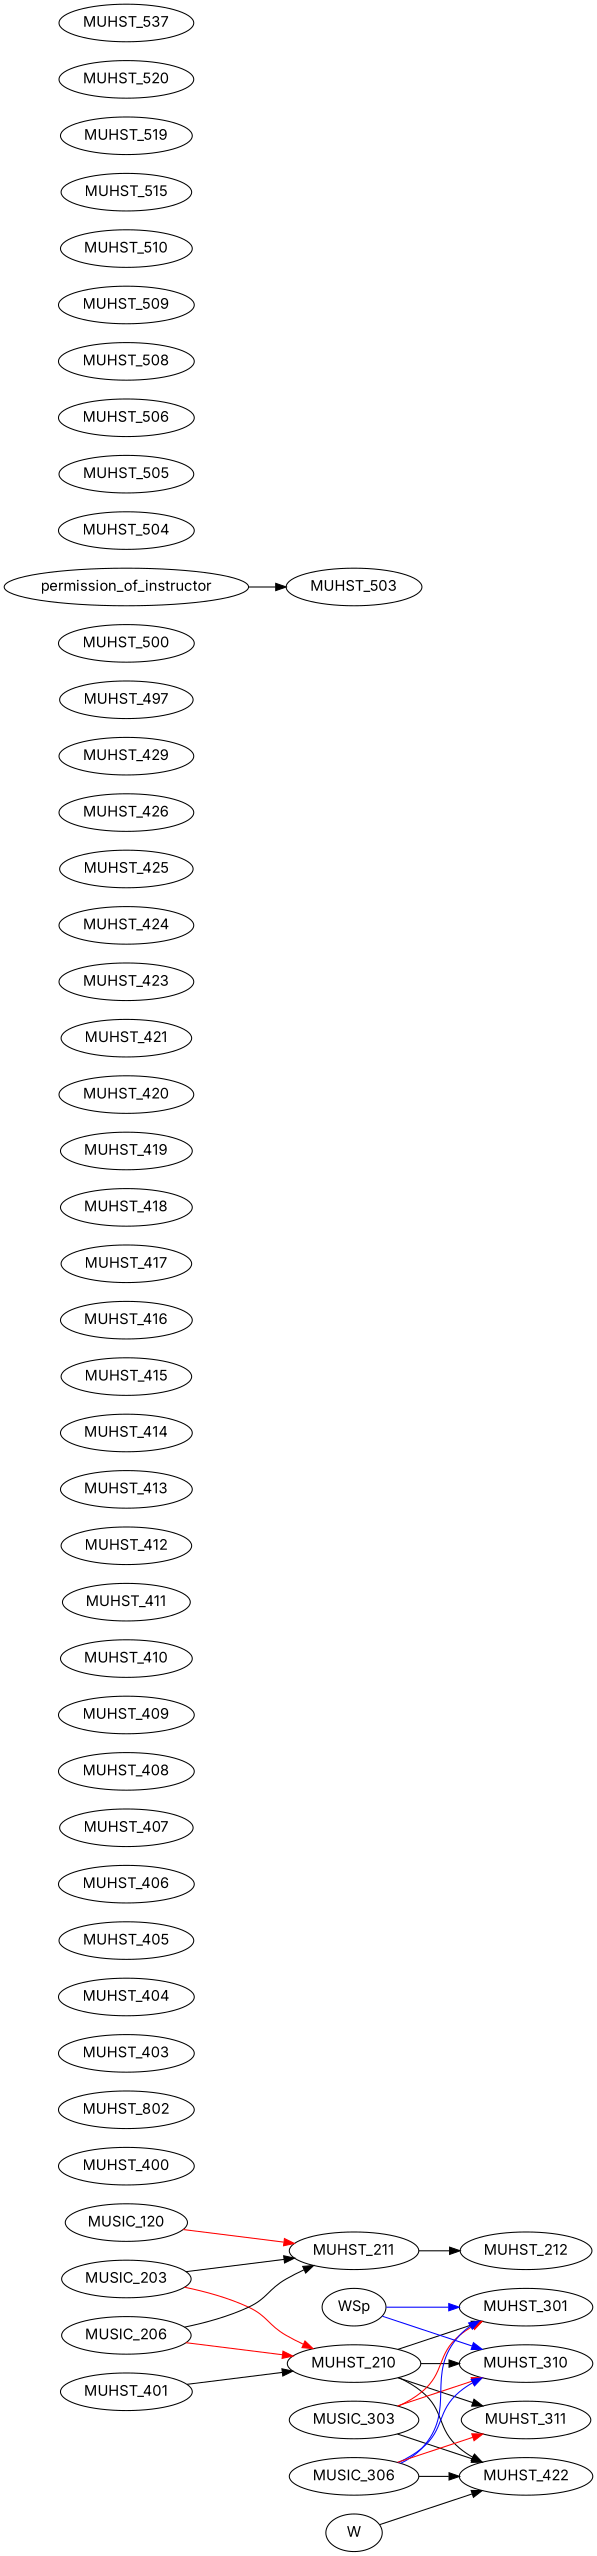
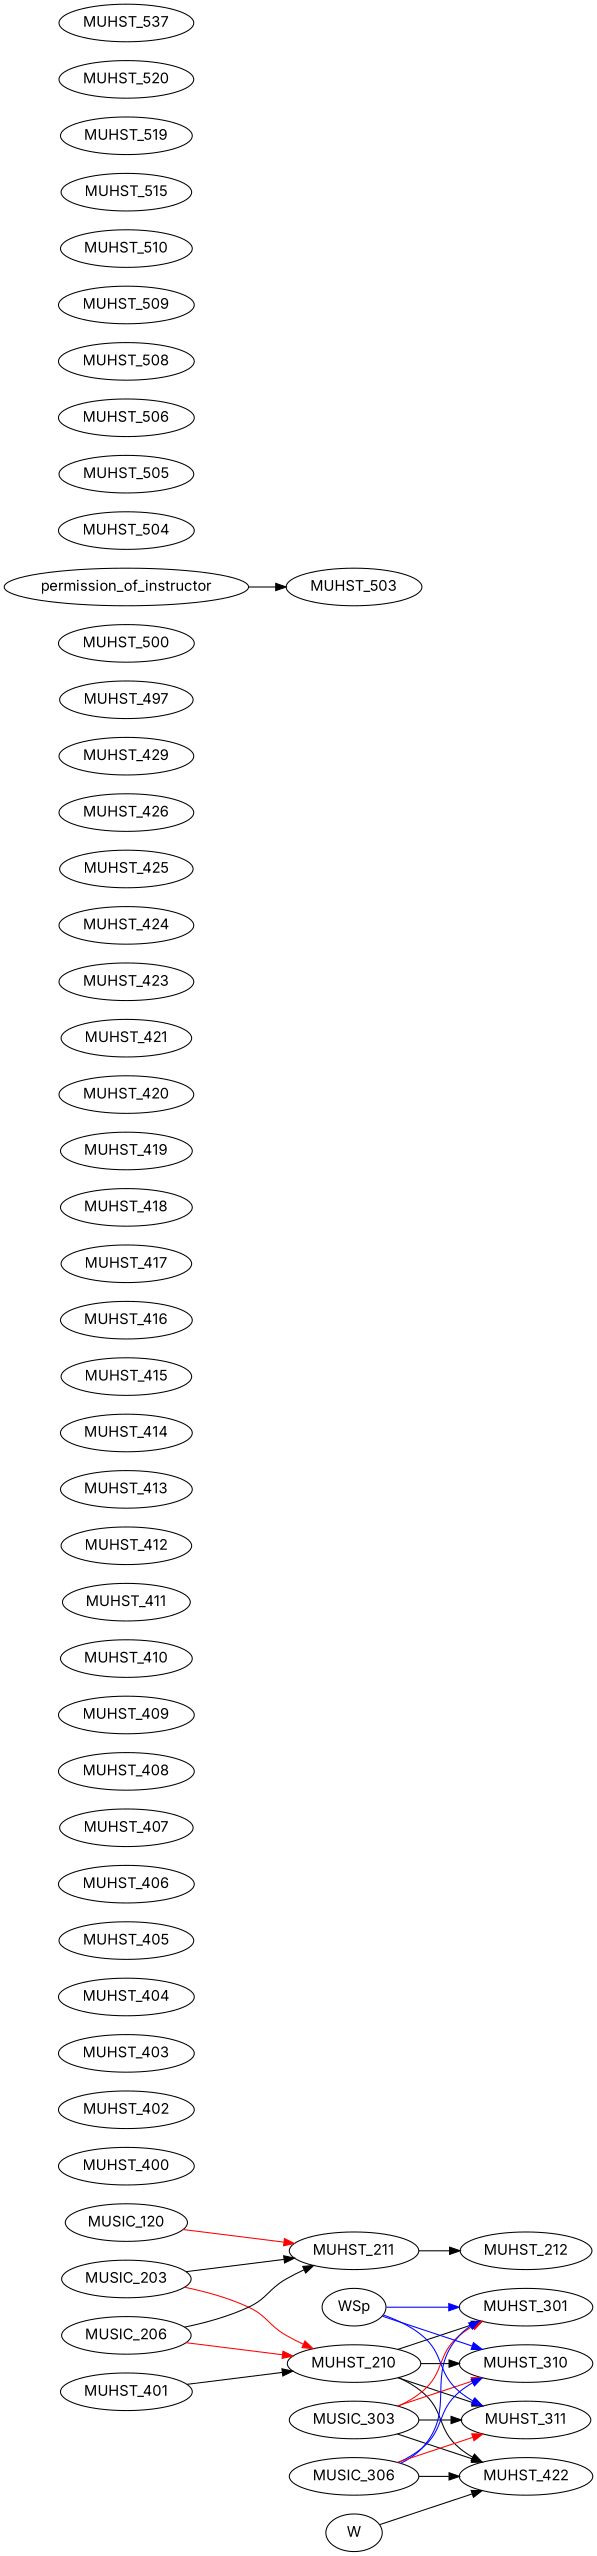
node "MUHST_802": label "MUHST_802" -> "MUHST_402"
edge "WSp" -> "MUHST_311": added
edge "MUSIC_303" -> "MUHST_311": added
